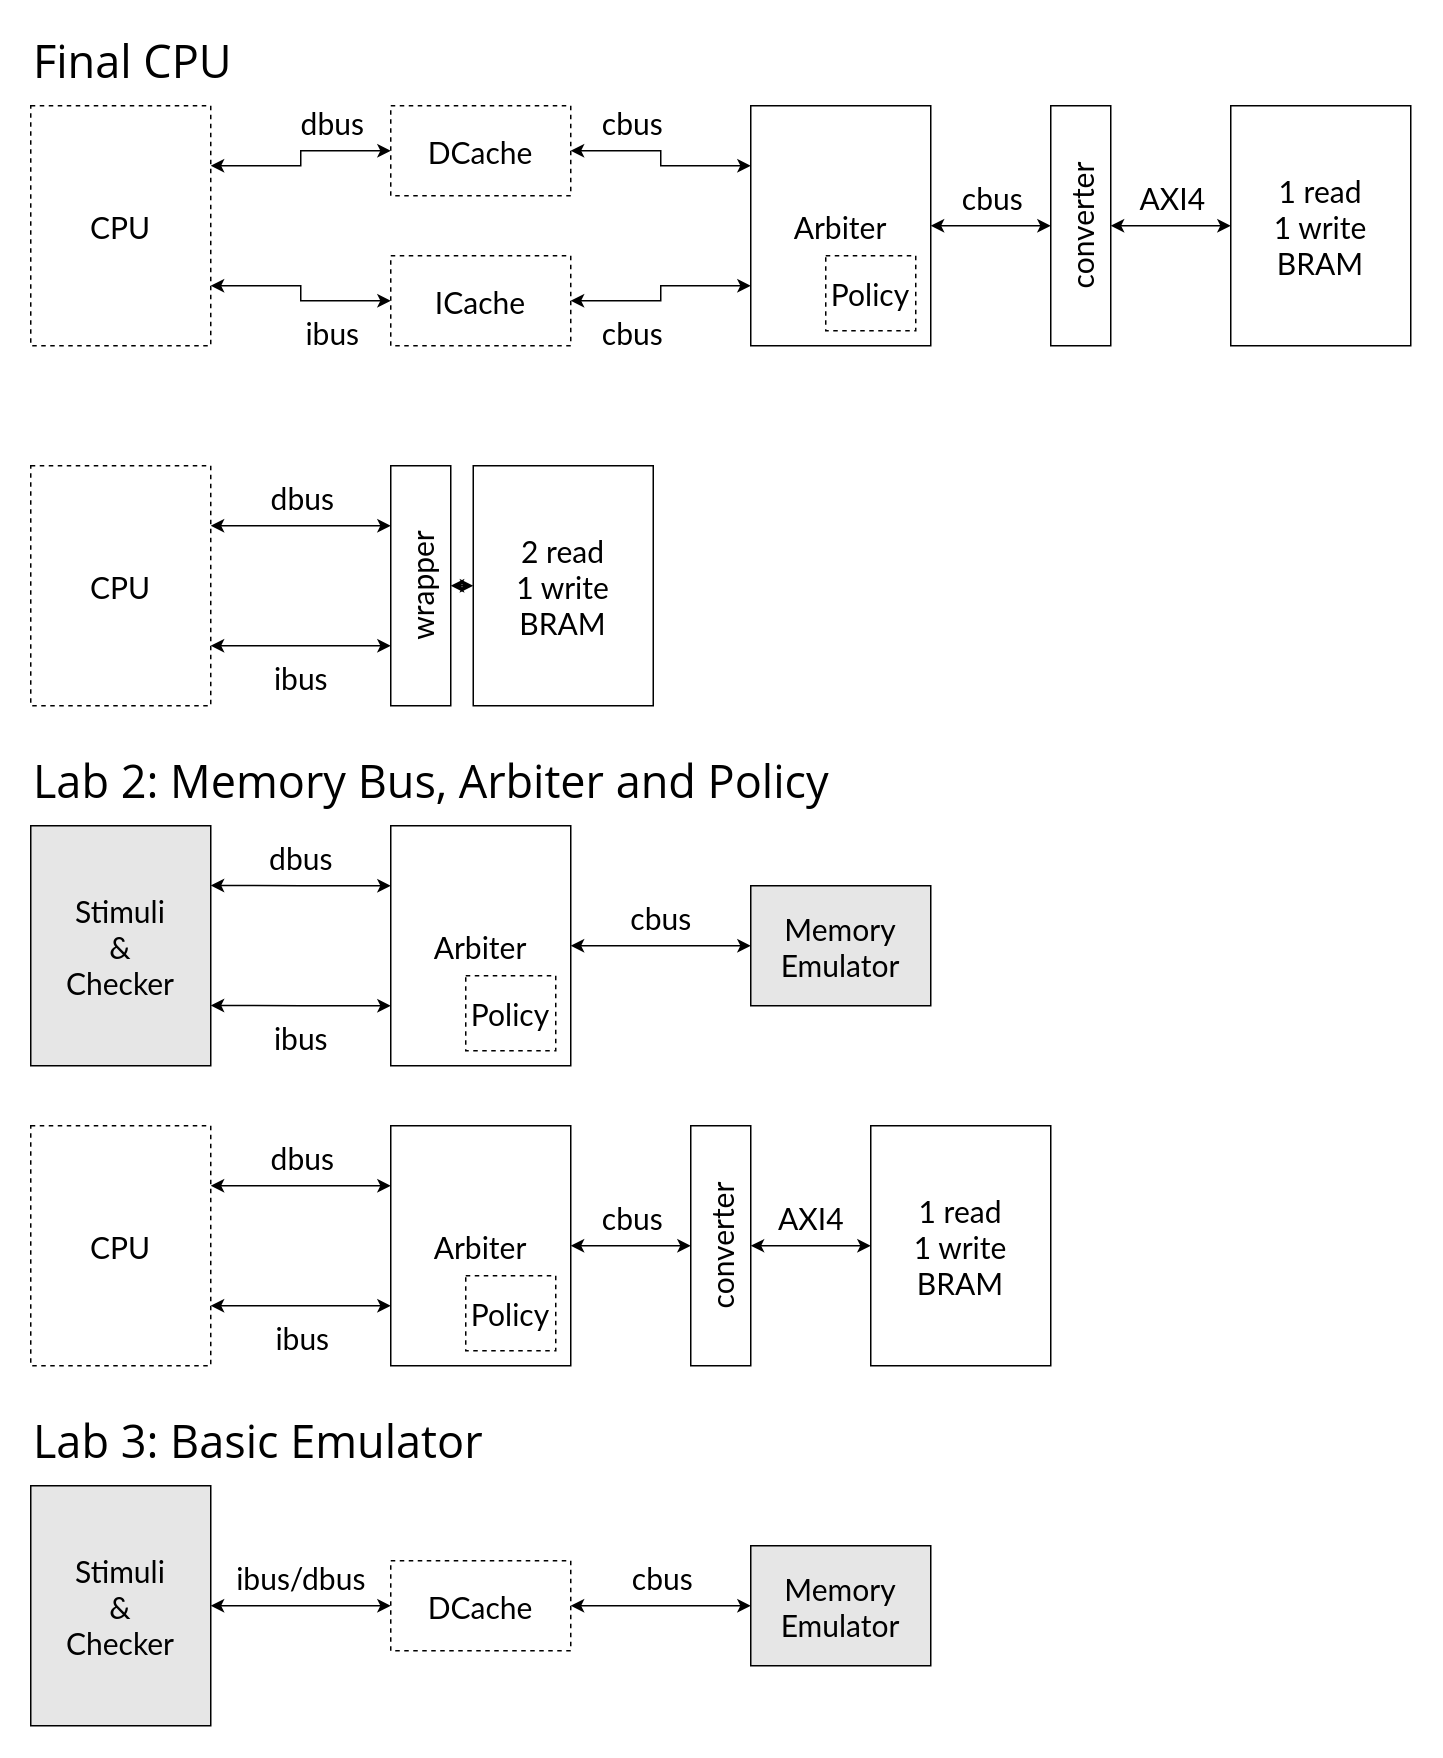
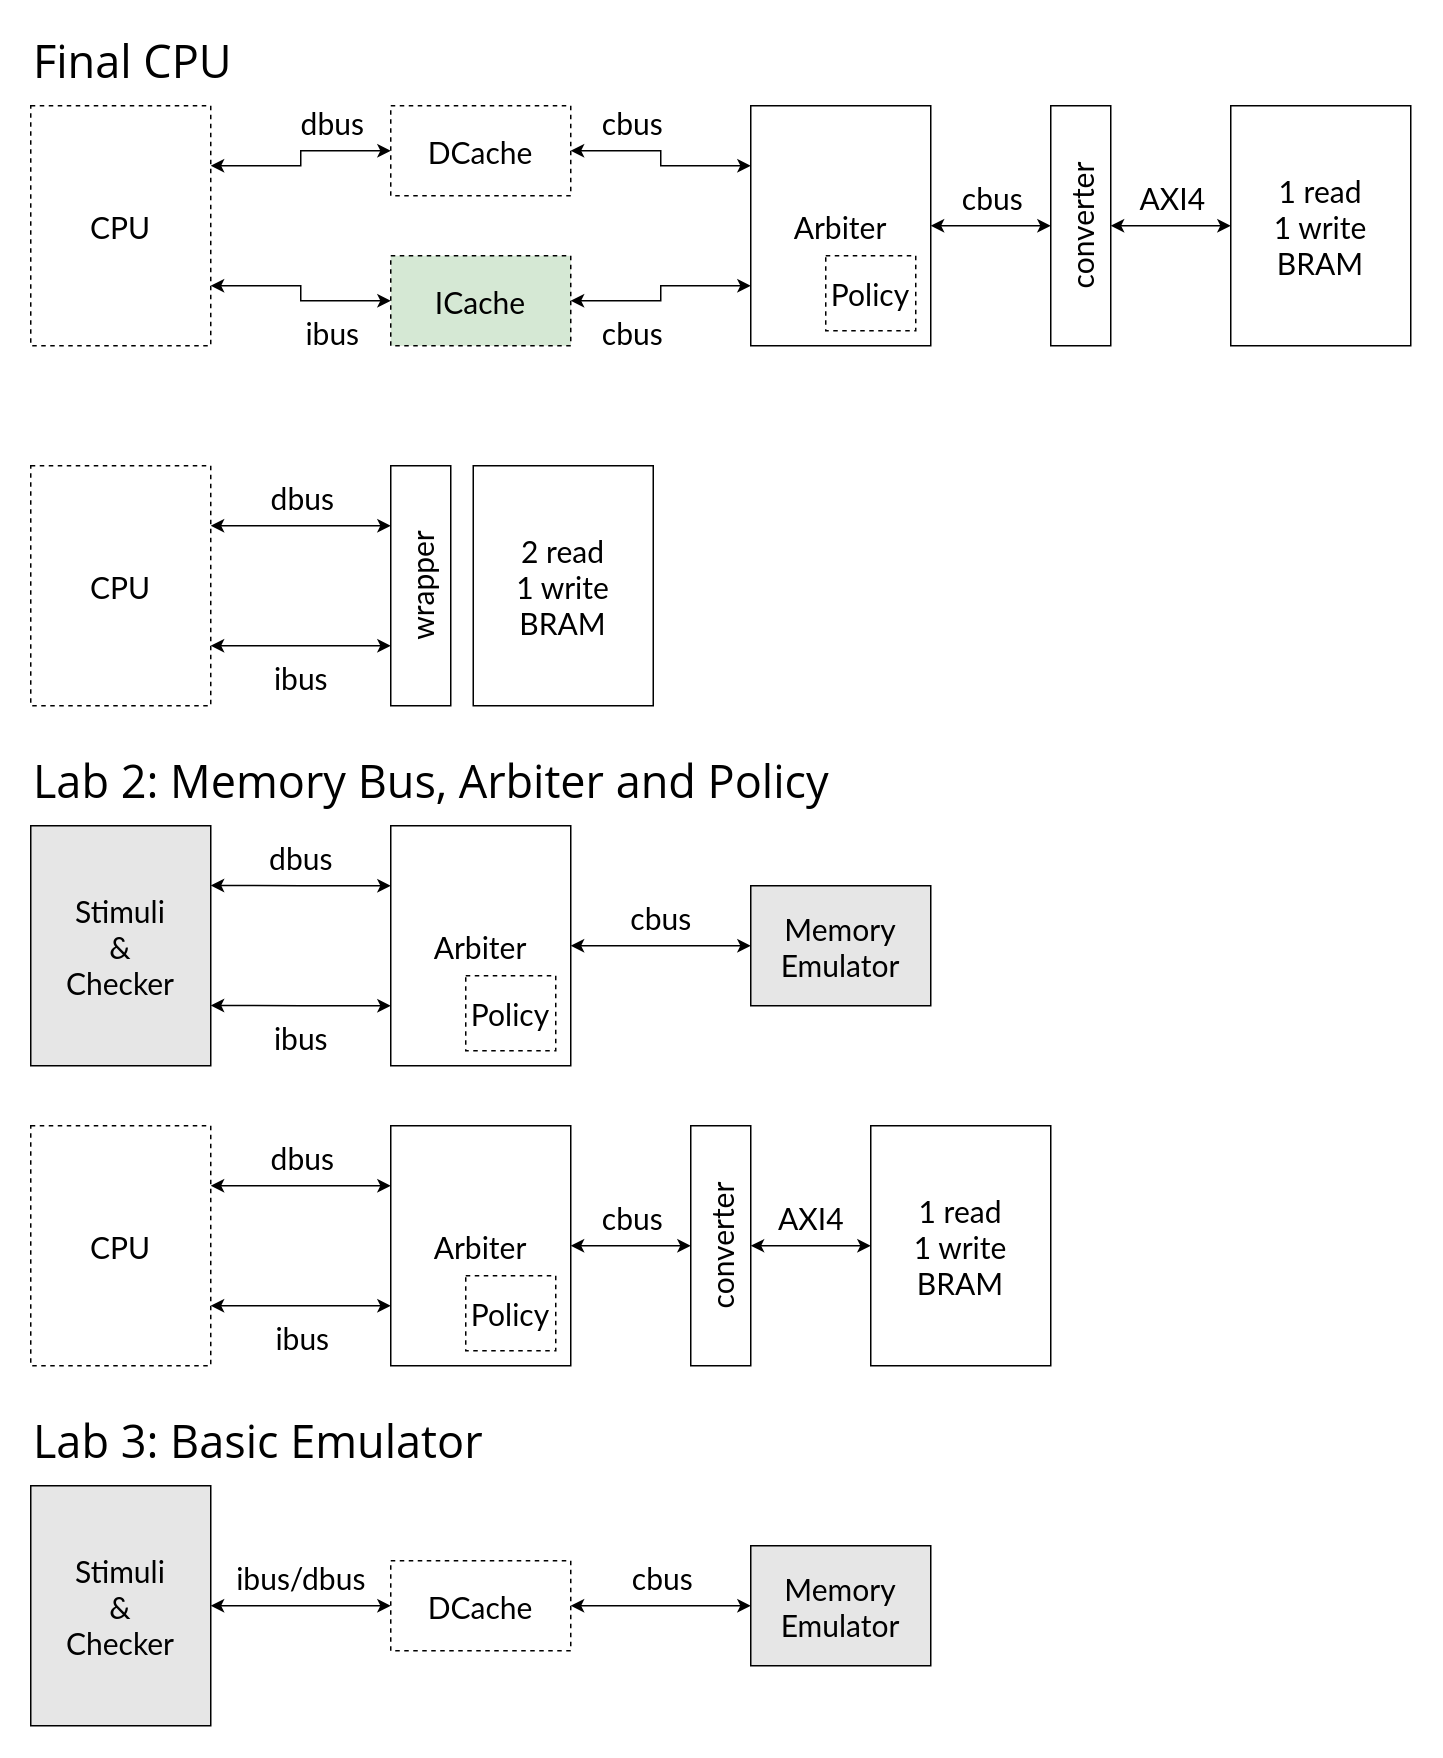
node "ICache": fillcolor #ffffff -> #d5e8d4
edge "wrapper" -- "2 read 1 write BRAM": removed
